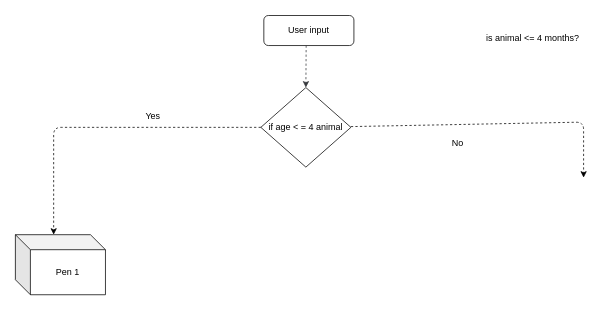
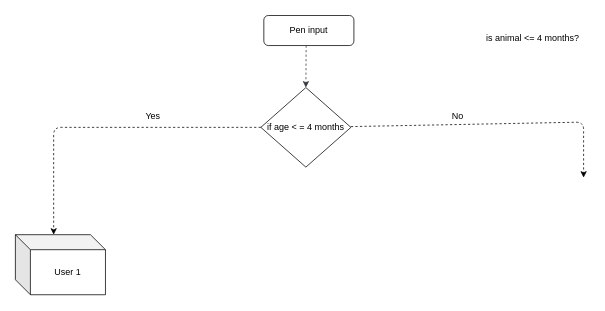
node "User input": label "User input" -> "Pen input"
node "if age < = 4 animal": label "if age < = 4 animal" -> "if age < = 4 months"
node "No": moved (457, 143) -> (457, 117)
node "Pen 1": label "Pen 1" -> "User 1"
